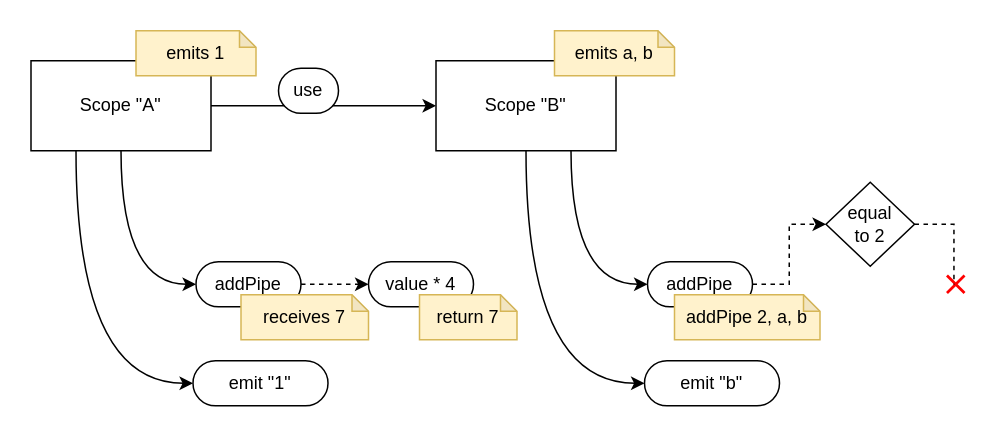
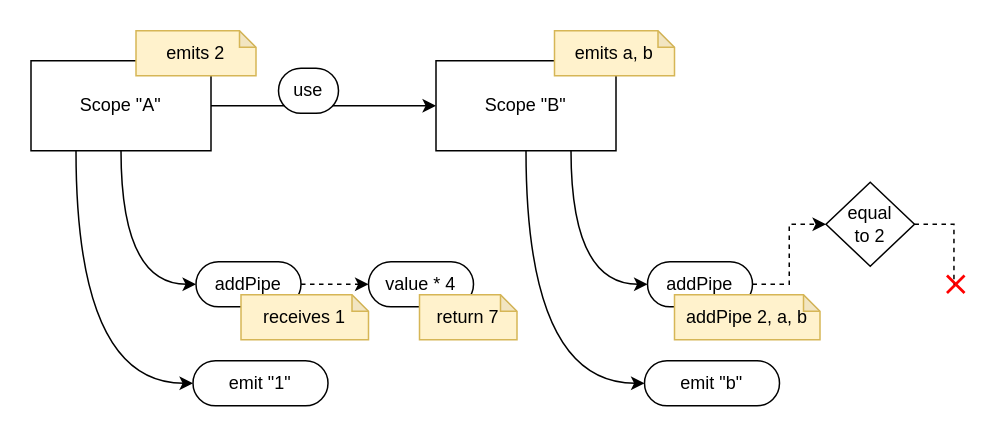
node "emits 1": label "emits 1" -> "emits 2"
node "receives 7": label "receives 7" -> "receives 1"
